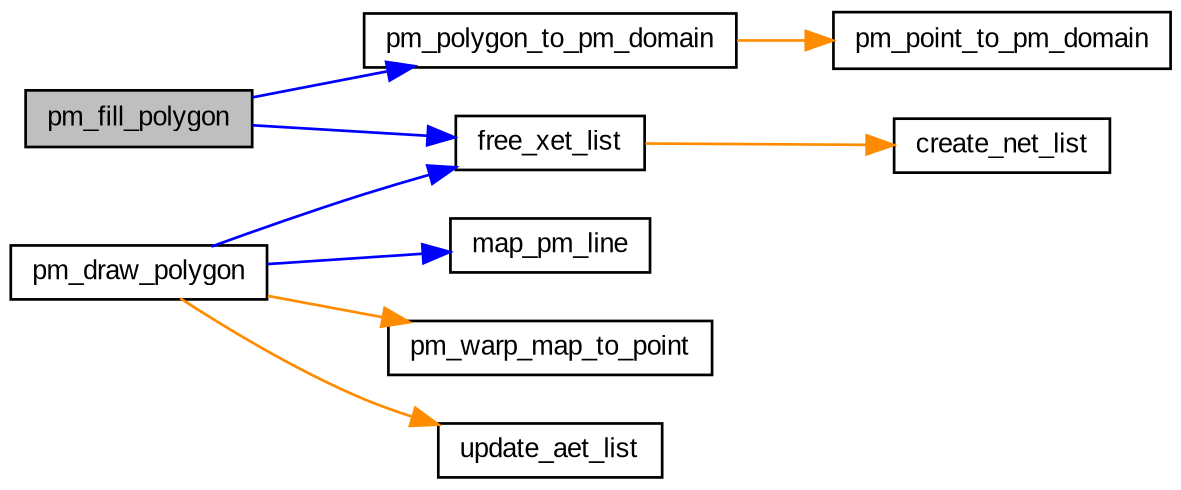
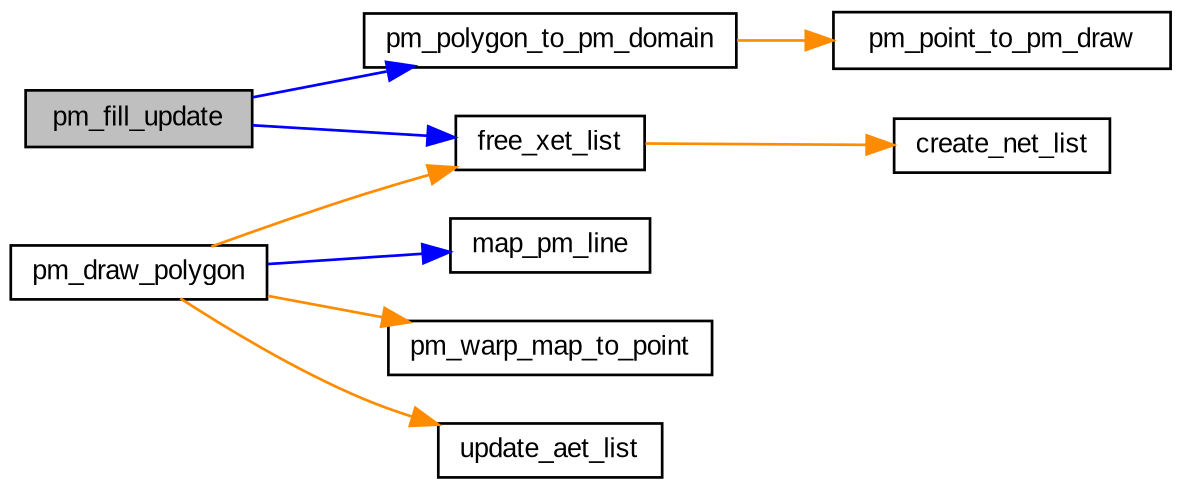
node "pm_point_to_pm_domain": label "pm_point_to_pm_domain" -> "pm_point_to_pm_draw"
node "pm_fill_polygon": label "pm_fill_polygon" -> "pm_fill_update"
edge "pm_draw_polygon" -> "free_xet_list": color blue -> darkorange
